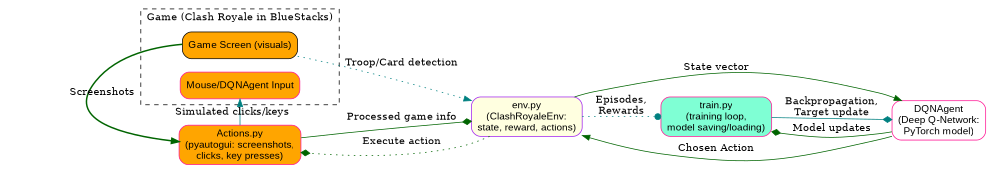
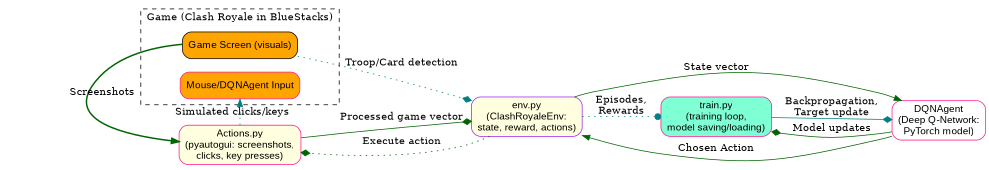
edge "Game Screen (visuals)" -> "env.py (ClashRoyaleEnv: state, reward, actions)": arrowhead normal -> diamond
edge "Actions.py (pyautogui: screenshots, clicks, key presses)" -> "Mouse/DQNAgent Input": style solid -> dotted
edge "Actions.py (pyautogui: screenshots, clicks, key presses)" -> "env.py (ClashRoyaleEnv: state, reward, actions)": label "Processed game info" -> "Processed game vector"
node "Actions.py (pyautogui: screenshots, clicks, key presses)": fillcolor orange -> lightyellow
